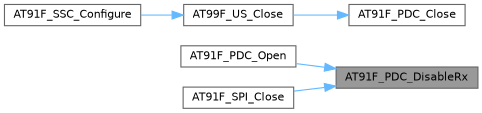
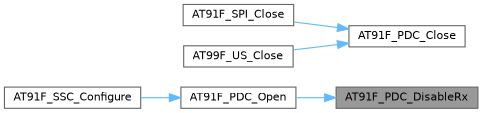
edge "AT91F_SSC_Configure" -> "AT99F_US_Close": now "AT91F_SSC_Configure" -> "AT91F_PDC_Open"
edge "AT91F_SPI_Close" -> "AT91F_PDC_DisableRx": now "AT91F_SPI_Close" -> "AT91F_PDC_Close"
